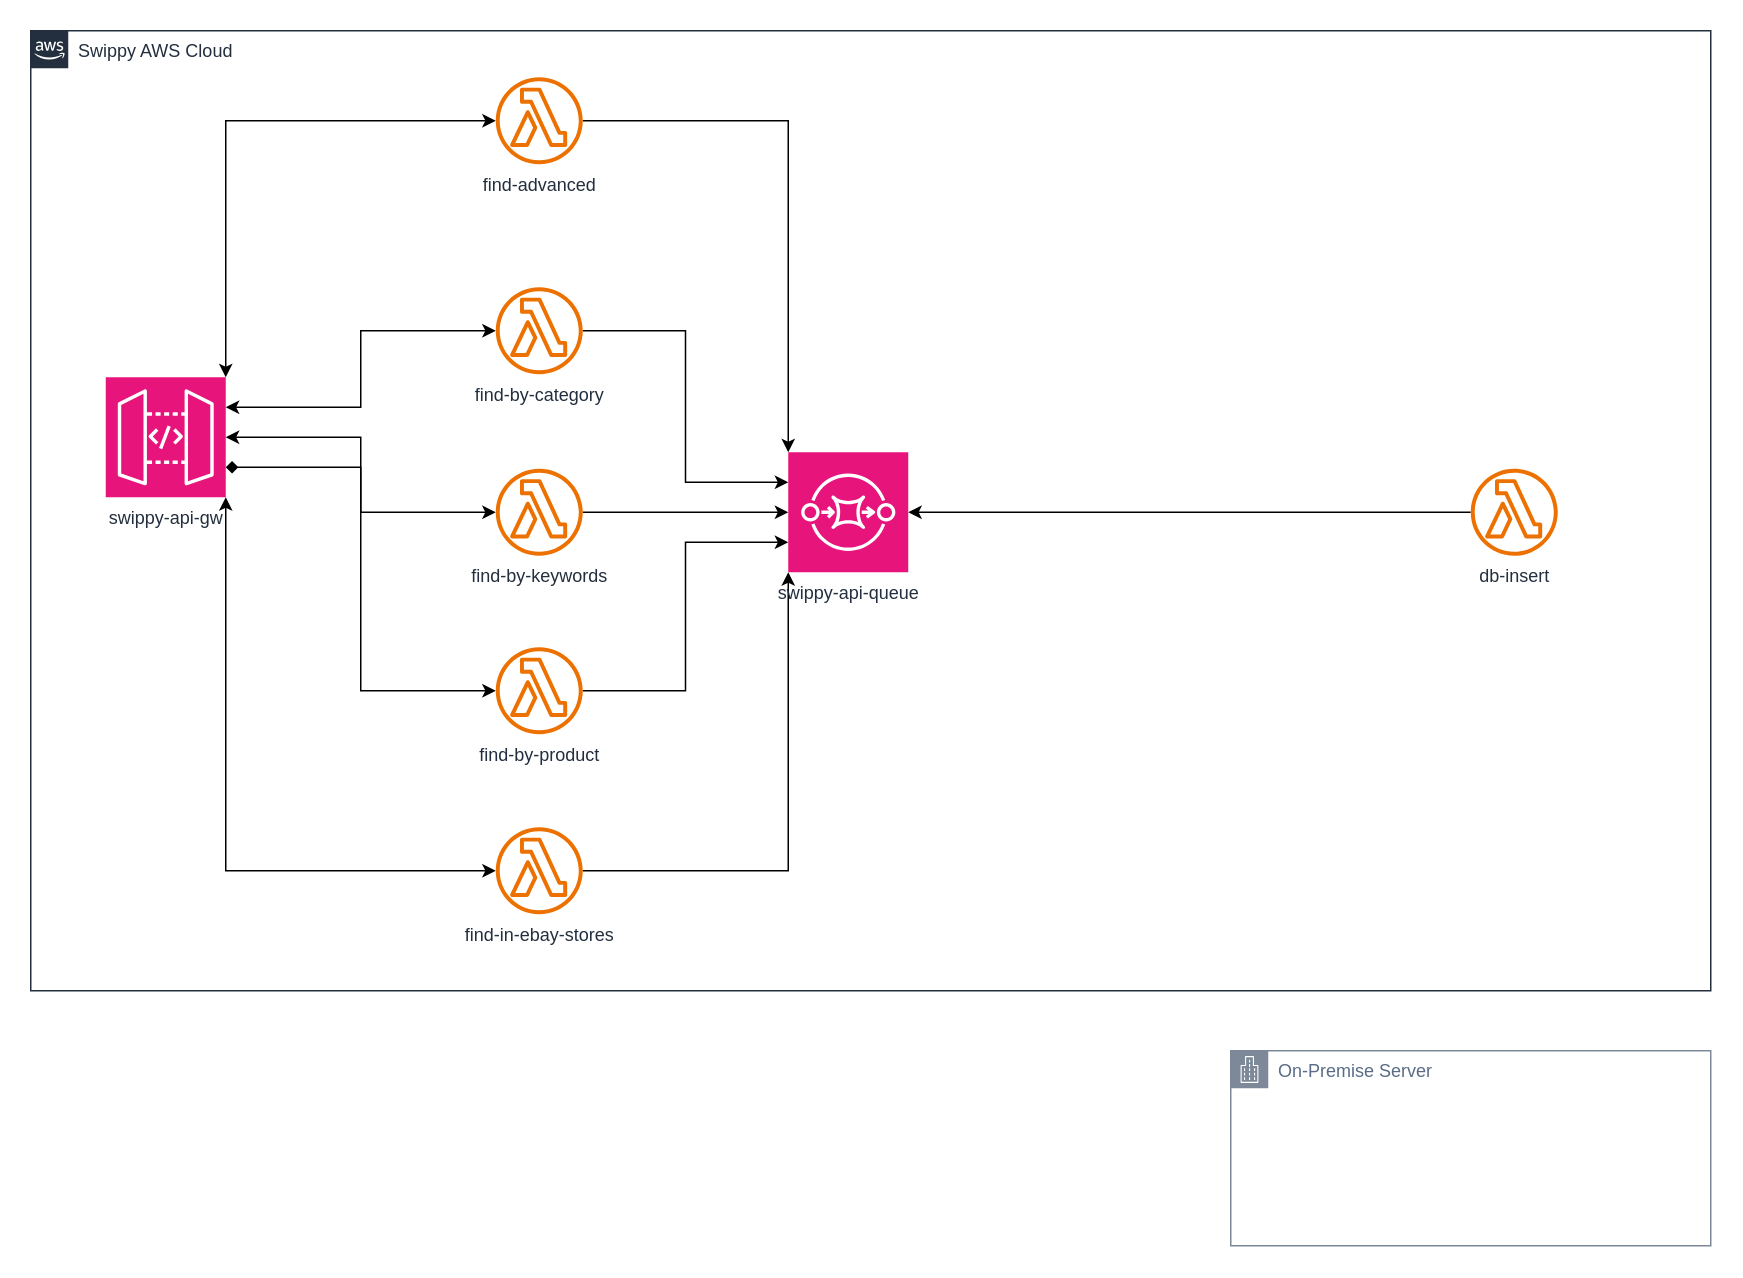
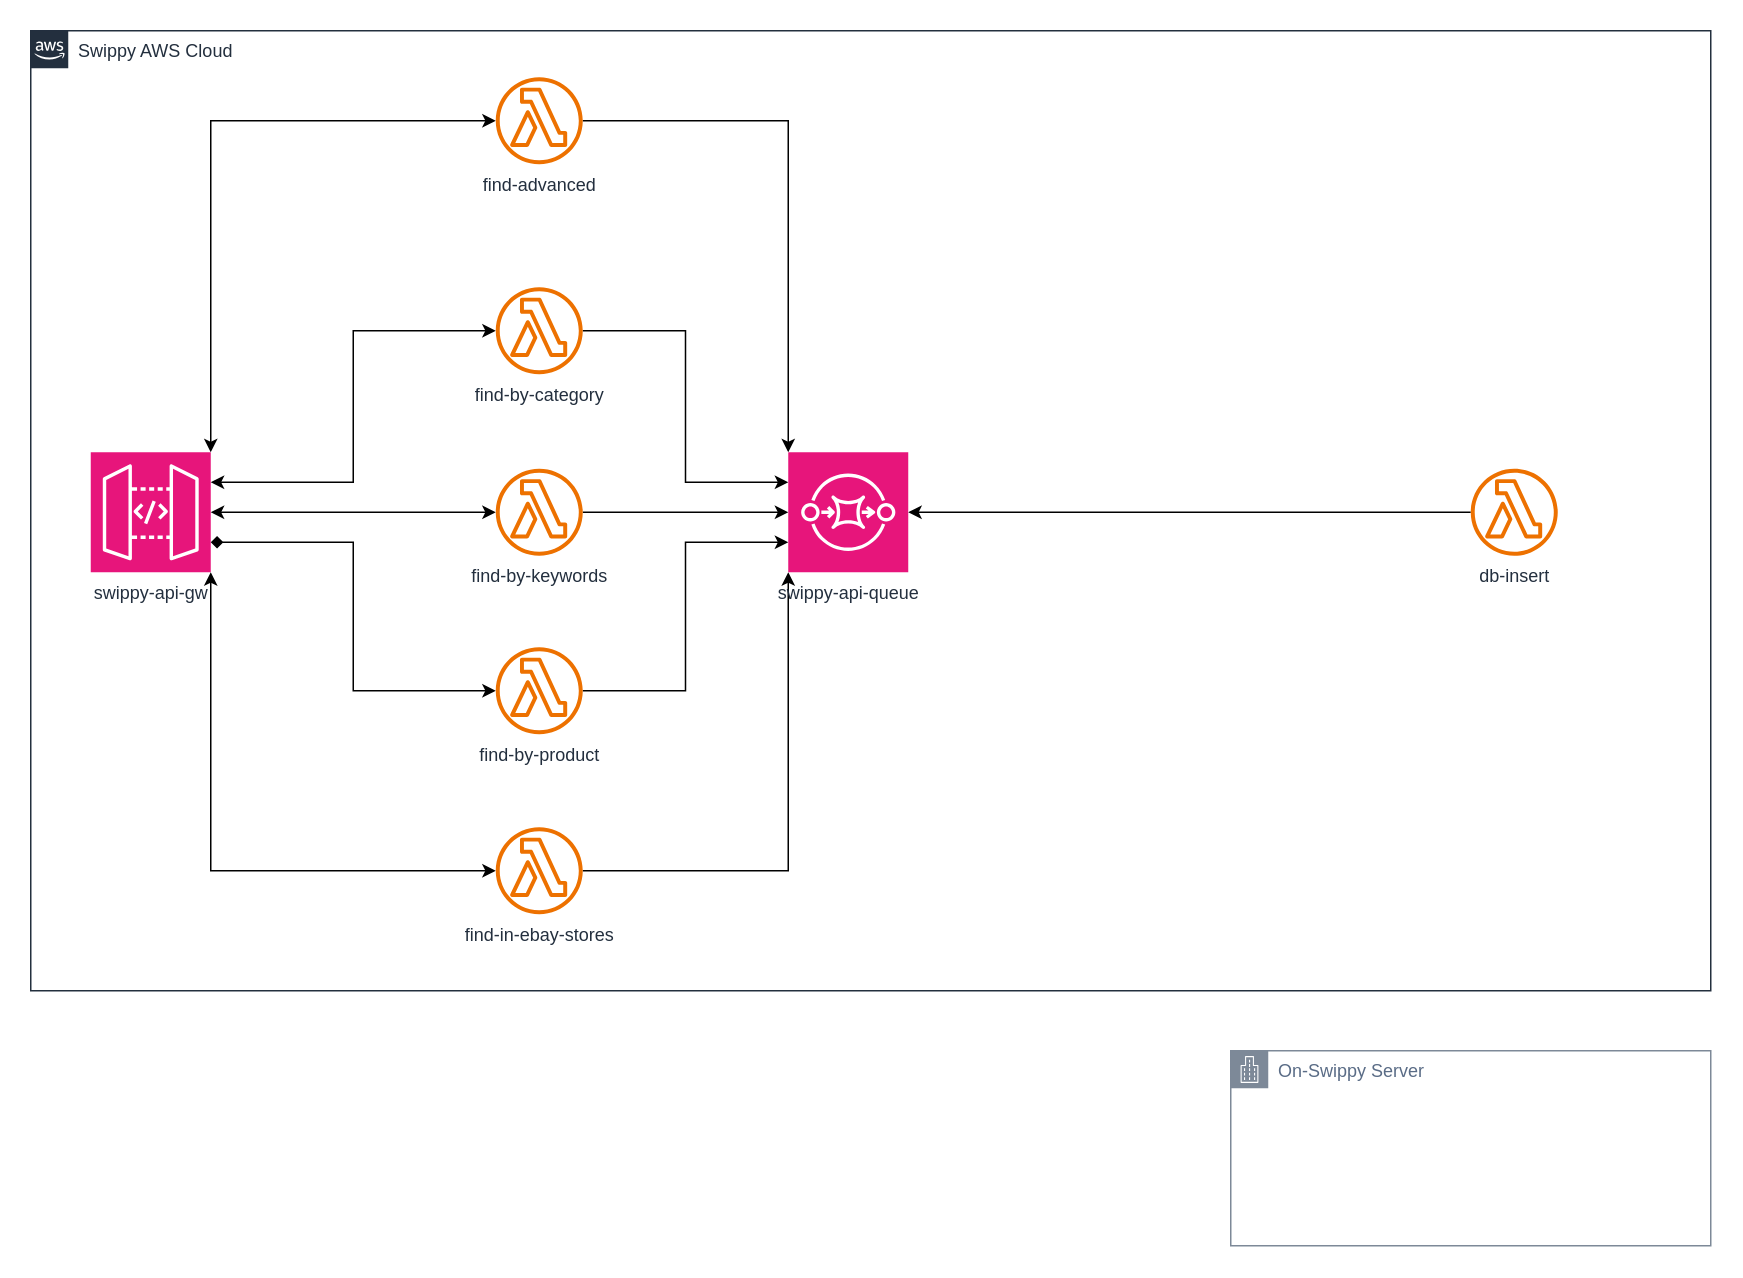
node "swippy-api-gw": moved (166, 437) -> (151, 512)
node "On-Premise Server": label "On-Premise Server" -> "On-Swippy Server"
